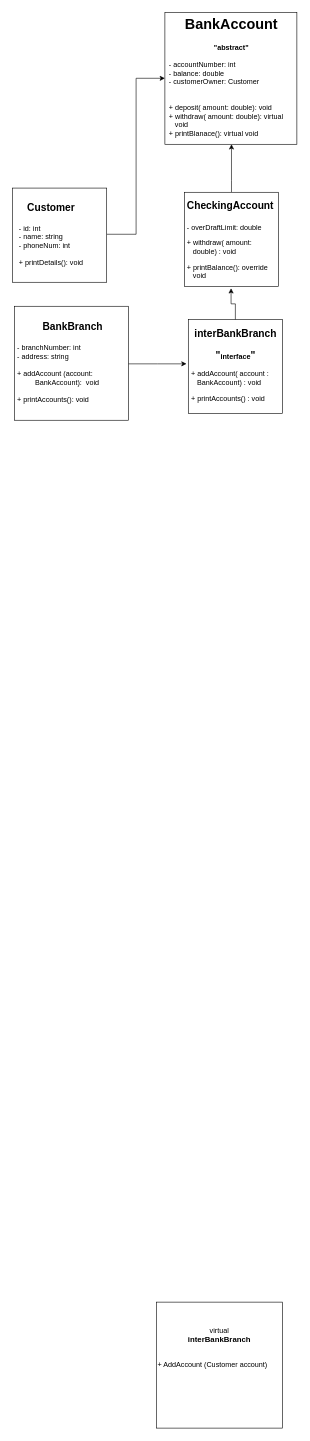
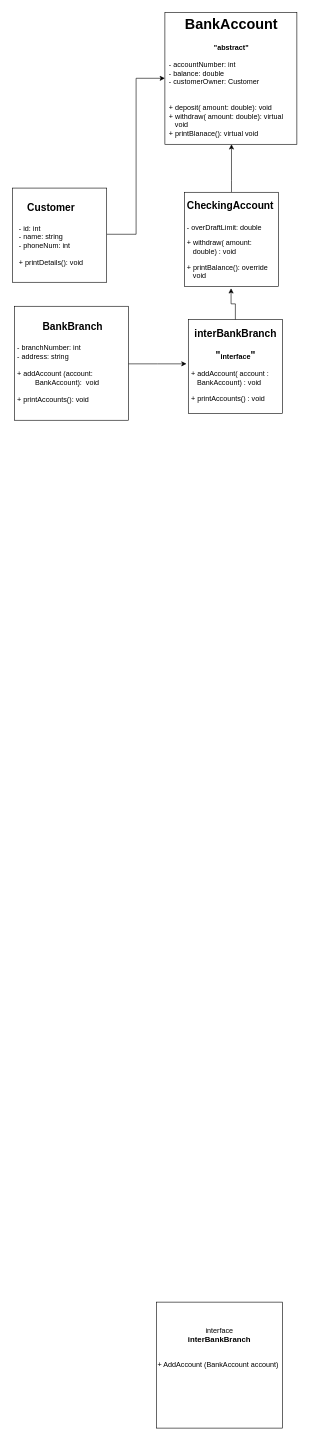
node "virtual interBankBranch": label "virtual interBankBranch" -> "interface interBankBranch"
node "+ AddAccount (Customer account)": label "+ AddAccount (Customer account)" -> "+ AddAccount (BankAccount account)"
